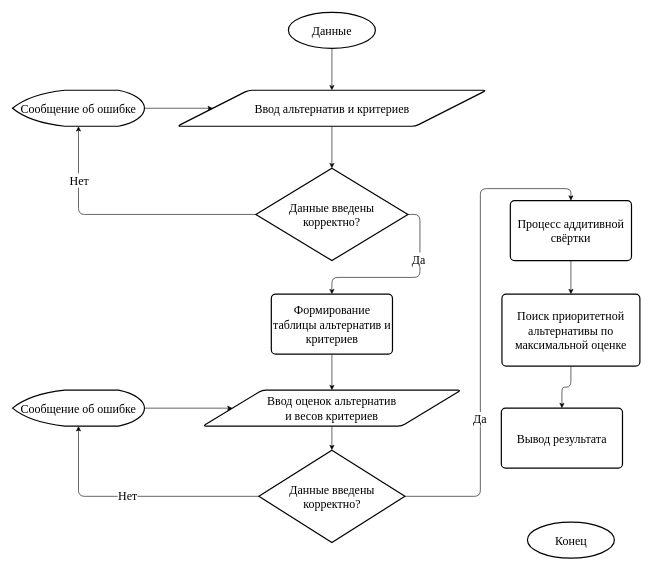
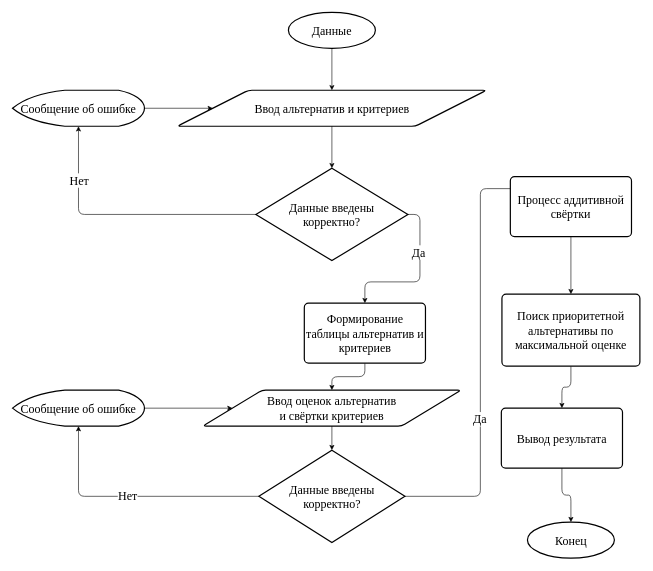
node "Процесс аддитивной свёртки": moved (571, 231) -> (571, 207)
node "Формирование таблицы альтернатив и критериев": moved (332, 324) -> (365, 333)
node "Ввод оценок альтернатив и весов критериев": label "Ввод оценок альтернатив и весов критериев" -> "Ввод оценок альтернатив и свёртки критериев"
edge "Вывод результата" -> "Конец": added
